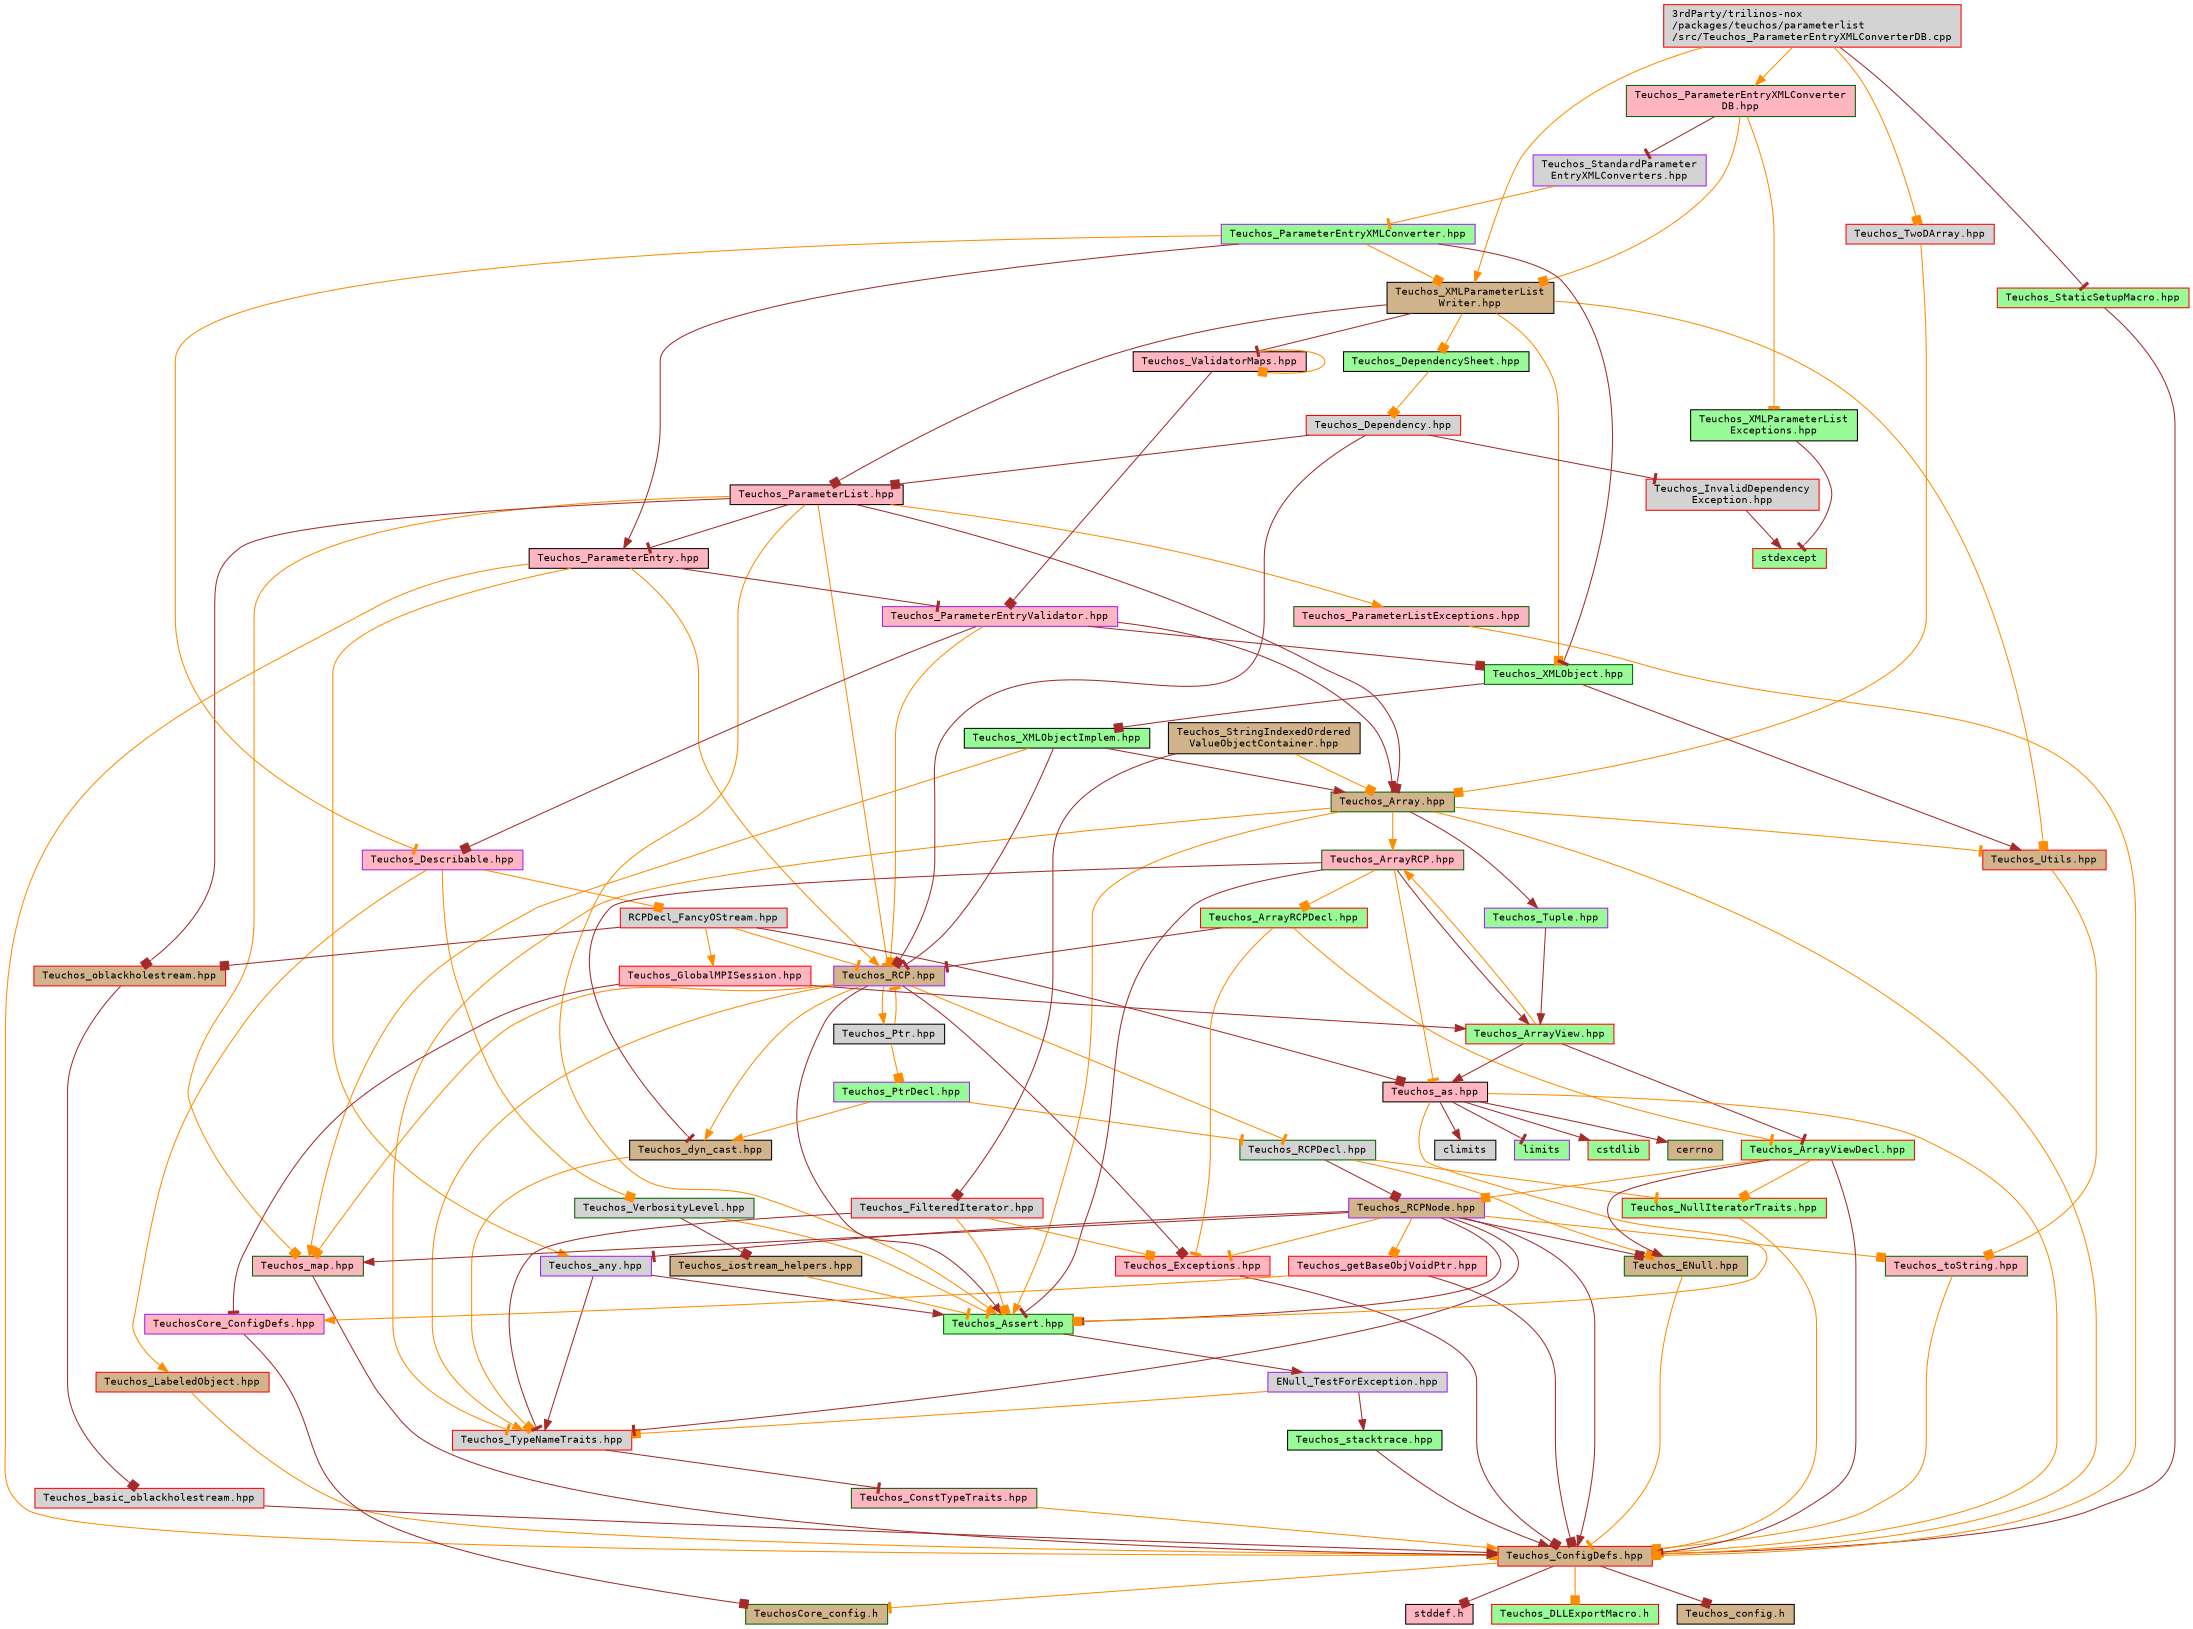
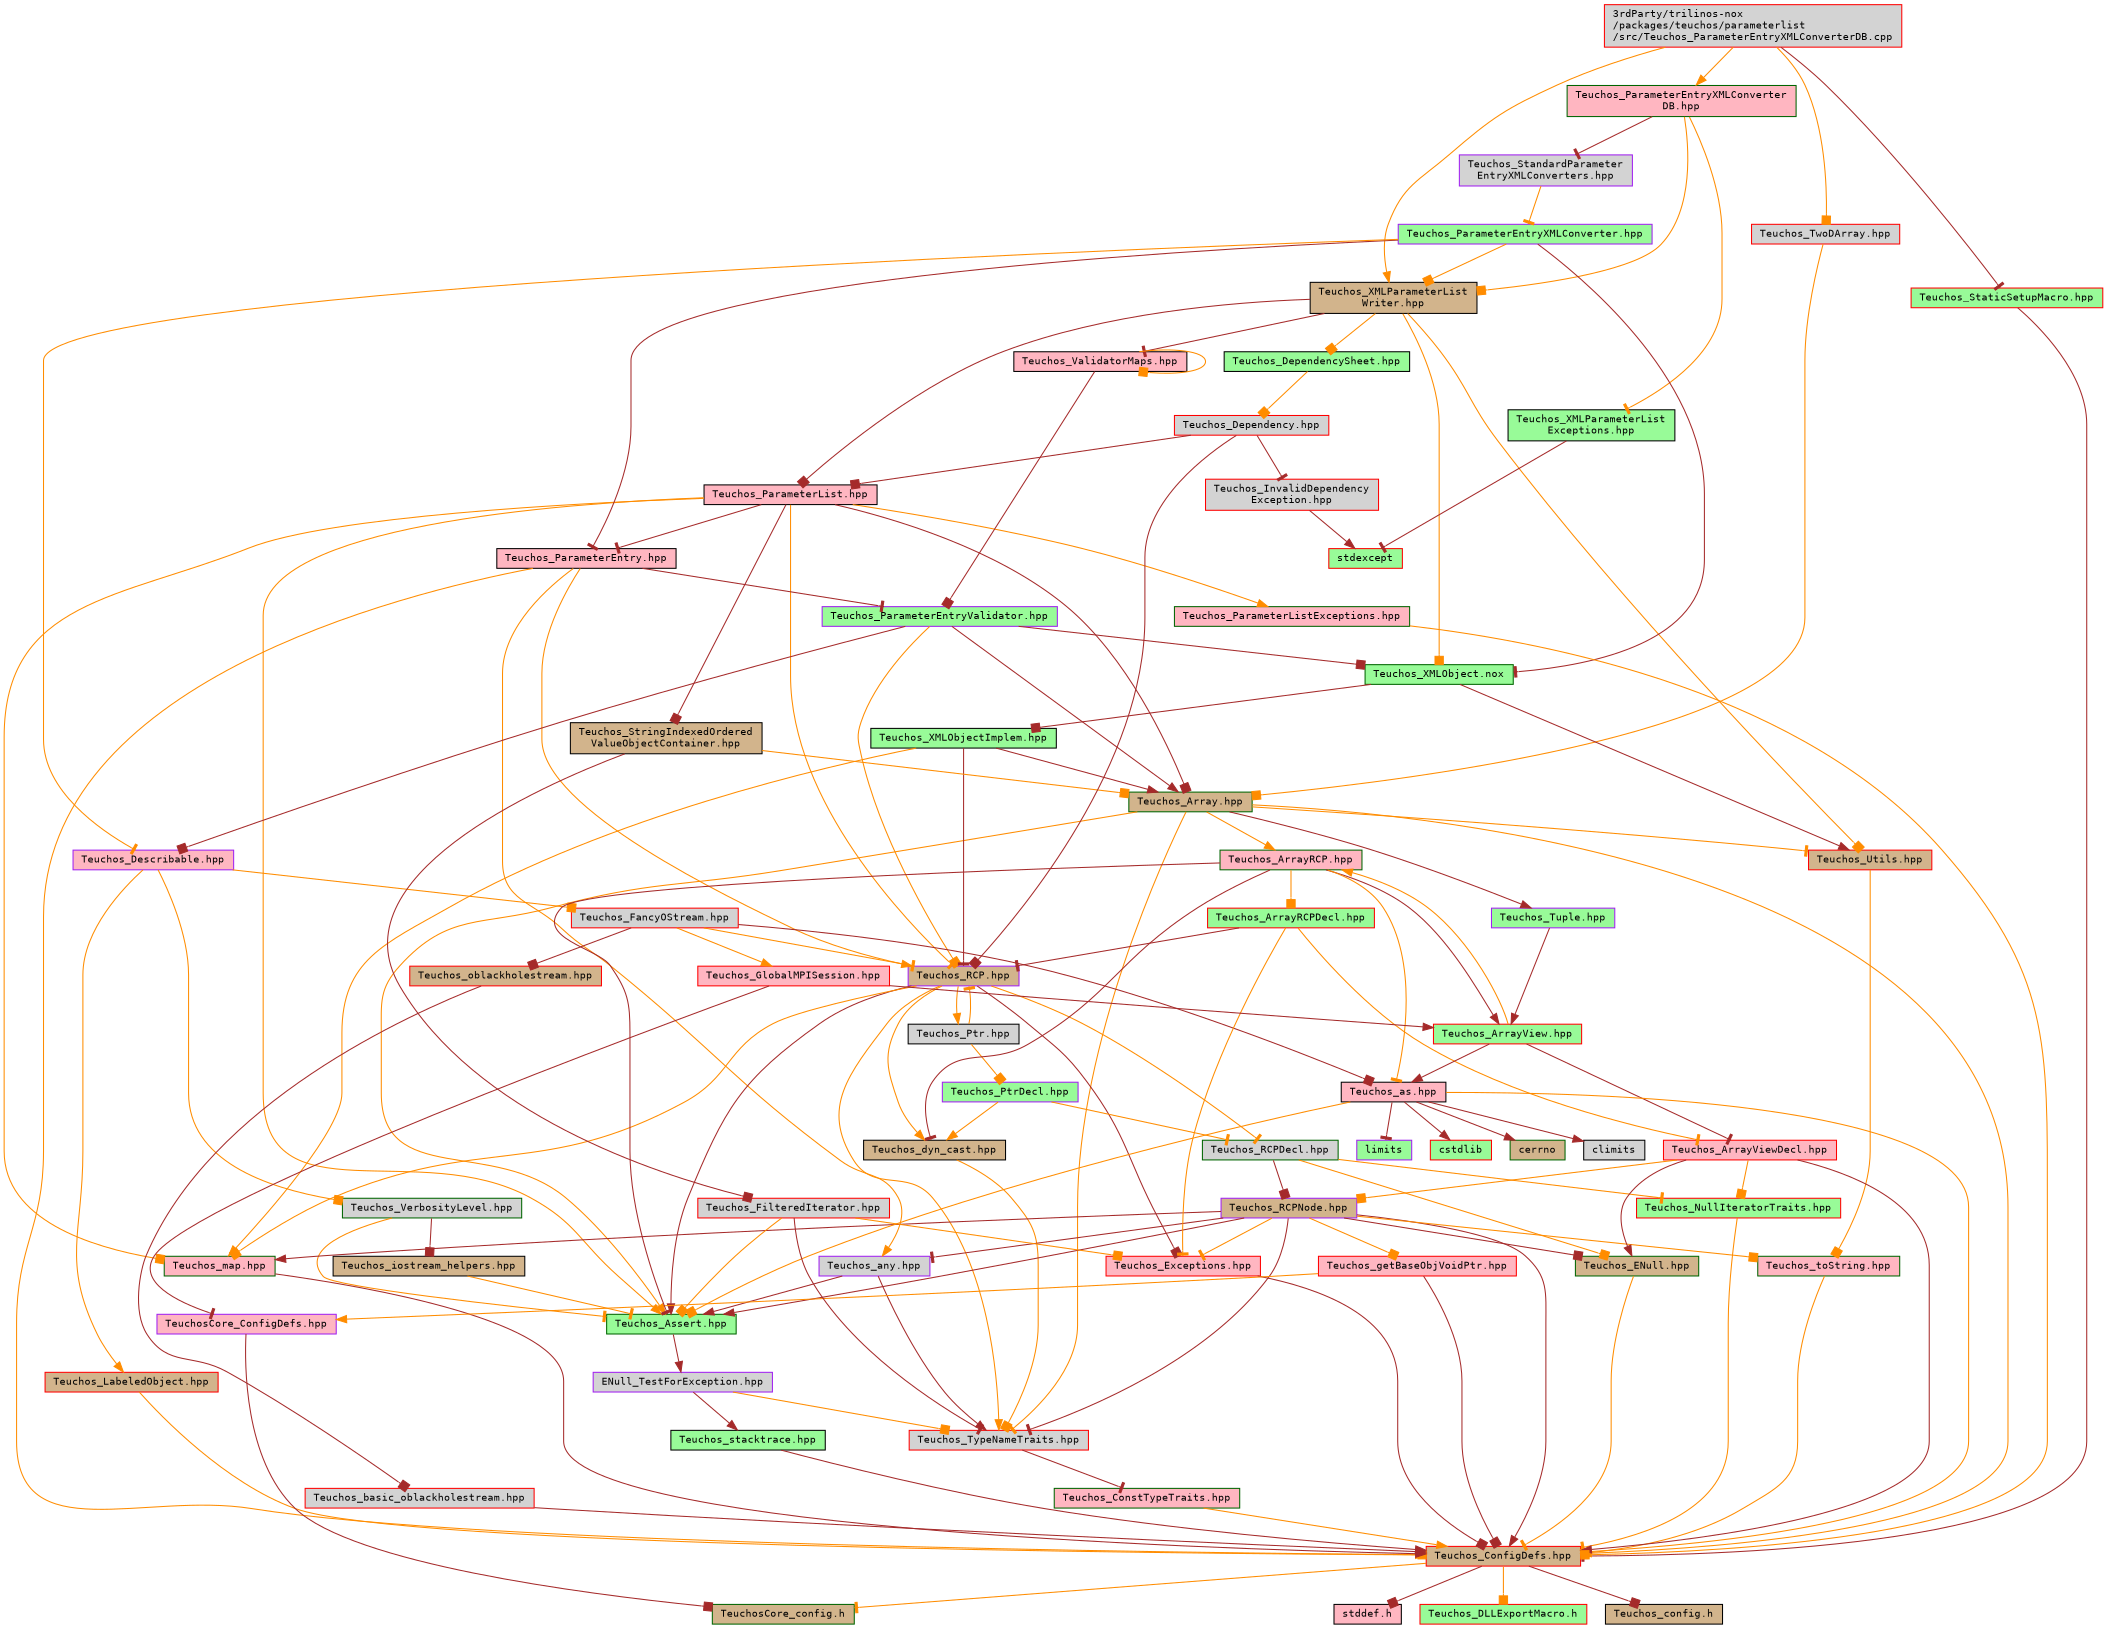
edge "Teuchos_ParameterEntryXMLConverter.hpp" -> "Teuchos_ParameterEntry.hpp": arrowhead normal -> tee
edge "Teuchos_ParameterList.hpp" -> "Teuchos_oblackholestream.hpp": now "Teuchos_ParameterList.hpp" -> "Teuchos_StringIndexedOrdered ValueObjectContainer.hpp"
node "Teuchos_ParameterEntryValidator.hpp": fillcolor lightpink -> palegreen
node "Teuchos_XMLObject.hpp": label "Teuchos_XMLObject.hpp" -> "Teuchos_XMLObject.nox"
node "RCPDecl_FancyOStream.hpp": label "RCPDecl_FancyOStream.hpp" -> "Teuchos_FancyOStream.hpp"
node "Teuchos_ArrayViewDecl.hpp": fillcolor palegreen -> lightpink
